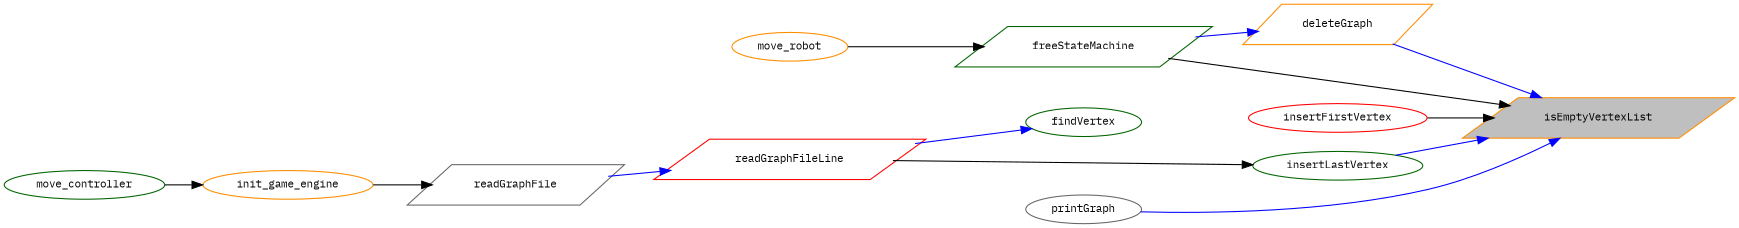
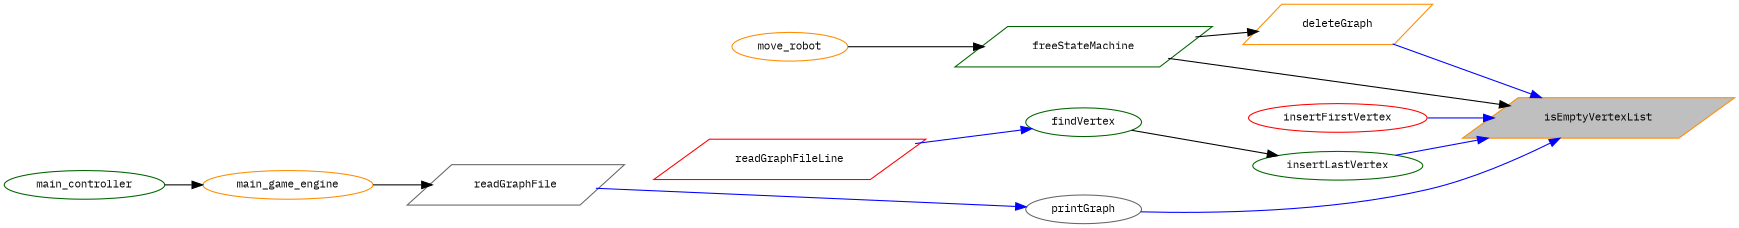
edge "freeStateMachine" -> "deleteGraph": color blue -> black
edge "insertFirstVertex" -> "isEmptyVertexList": color black -> blue
edge "readGraphFileLine" -> "insertLastVertex": now "findVertex" -> "insertLastVertex"
edge "readGraphFile" -> "readGraphFileLine": now "readGraphFile" -> "printGraph"
node "move_controller": label "move_controller" -> "main_controller"
node "init_game_engine": label "init_game_engine" -> "main_game_engine"
